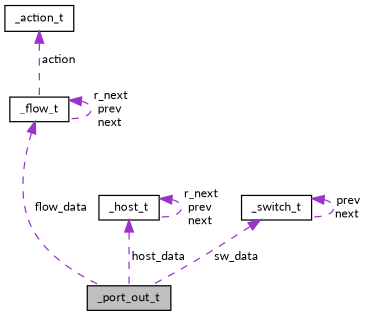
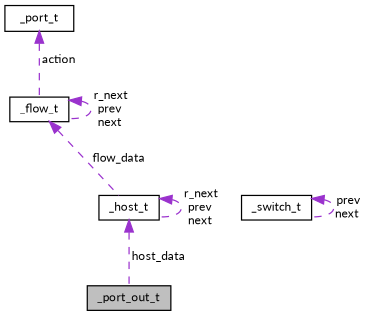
node "_action_t": label "_action_t" -> "_port_t"
edge "_port_out_t" -> "_flow_t": now "_host_t" -> "_flow_t"
edge "_port_out_t" -> "_switch_t": removed, label "sw_data"
